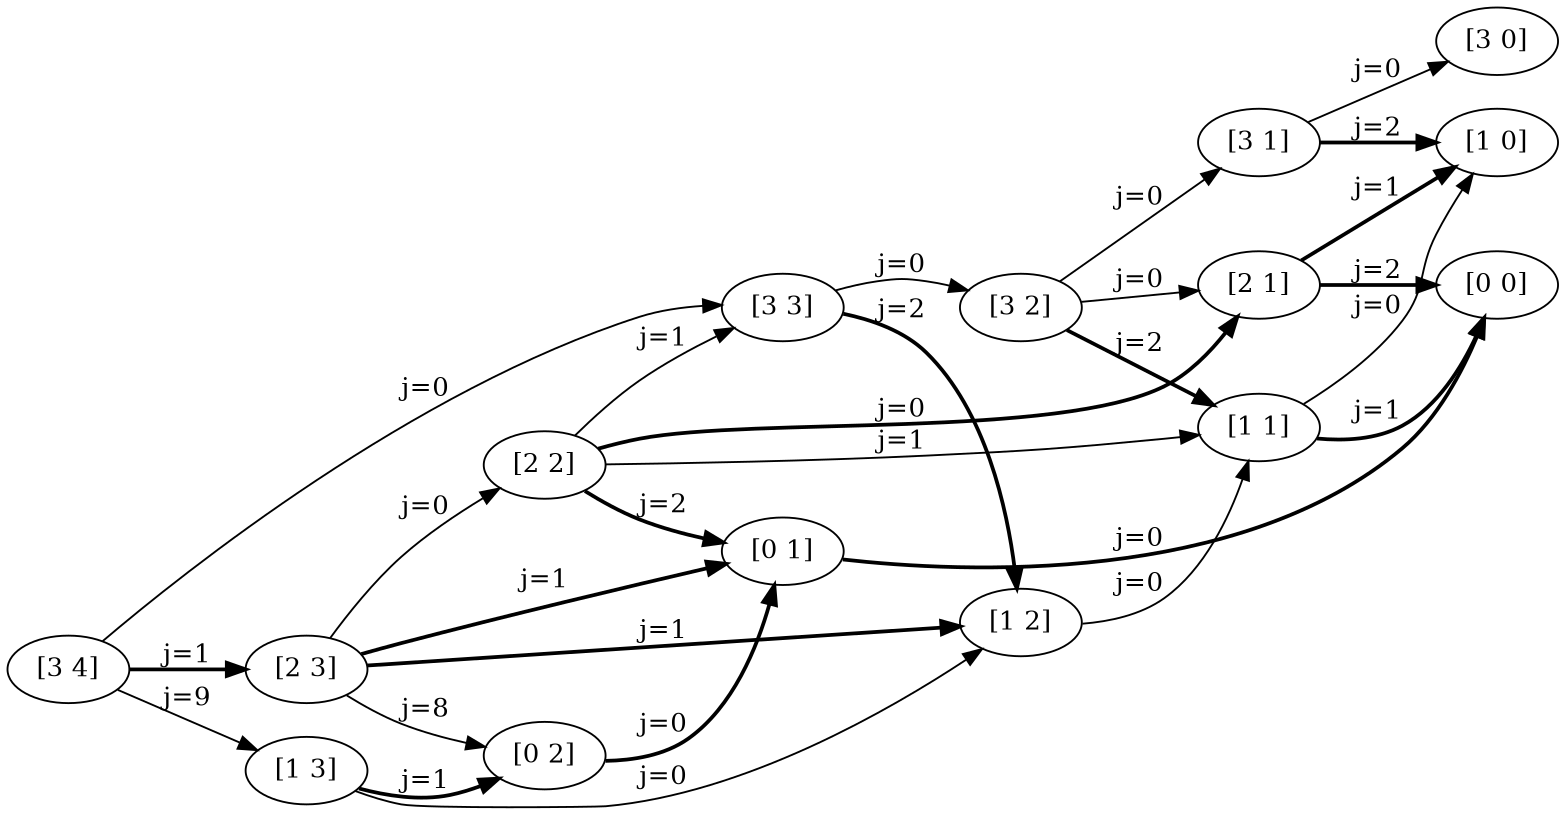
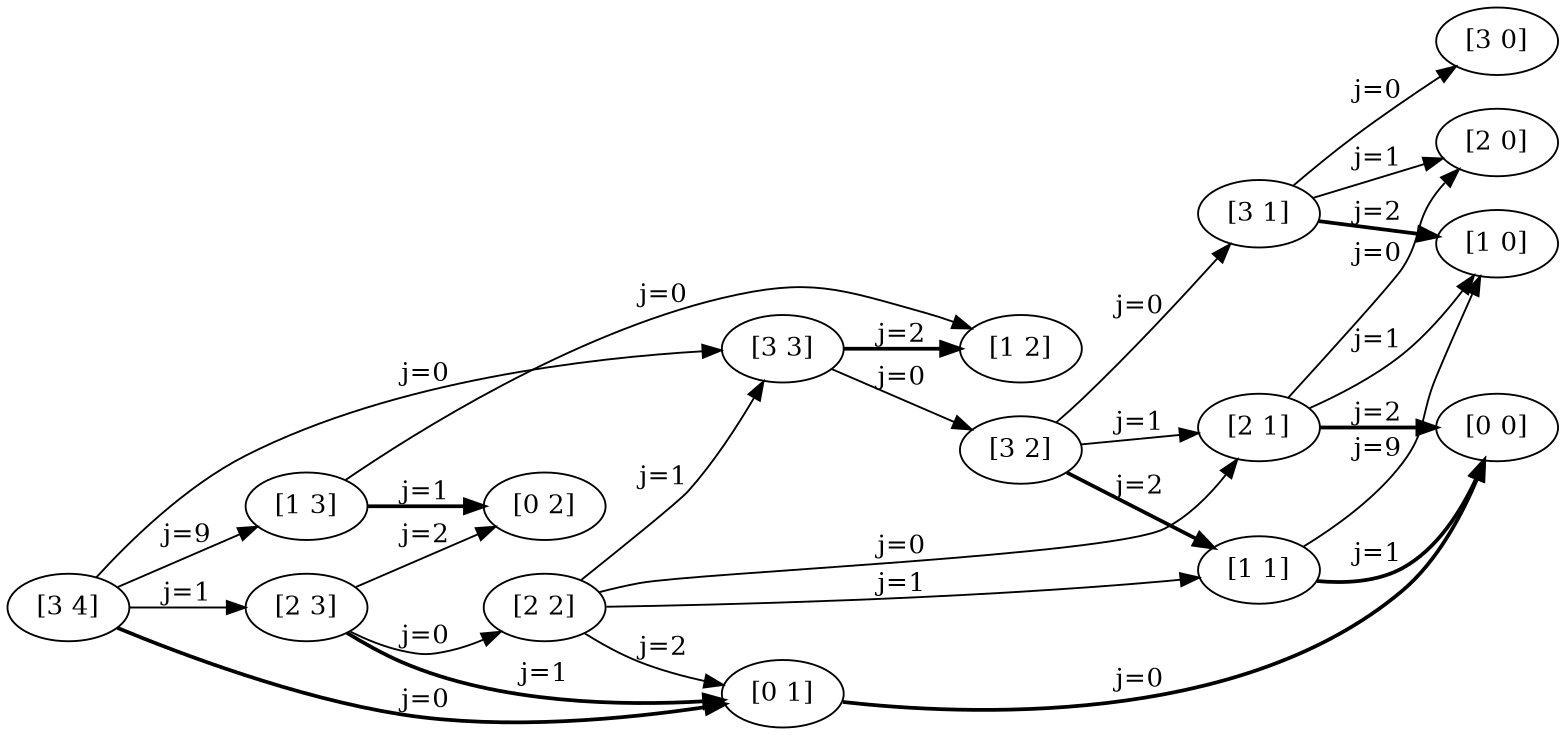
node "[2 0]": added
edge "[2 1]" -> "[1 0]": style bold -> solid
edge "[3 2]" -> "[2 1]": label "j=0" -> "j=1"
edge "[1 1]" -> "[1 0]": label "j=0" -> "j=9"
edge "[2 2]" -> "[2 1]": style bold -> solid
edge "[2 2]" -> "[0 1]": style bold -> solid
edge "[1 2]" -> "[1 1]": removed, label "j=0"
edge "[2 3]" -> "[1 2]": removed, label "j=1"
edge "[3 4]" -> "[2 3]": style bold -> solid
edge "[2 3]" -> "[0 2]": label "j=8" -> "j=2"
edge "[0 2]" -> "[0 1]": now "[3 4]" -> "[0 1]"
